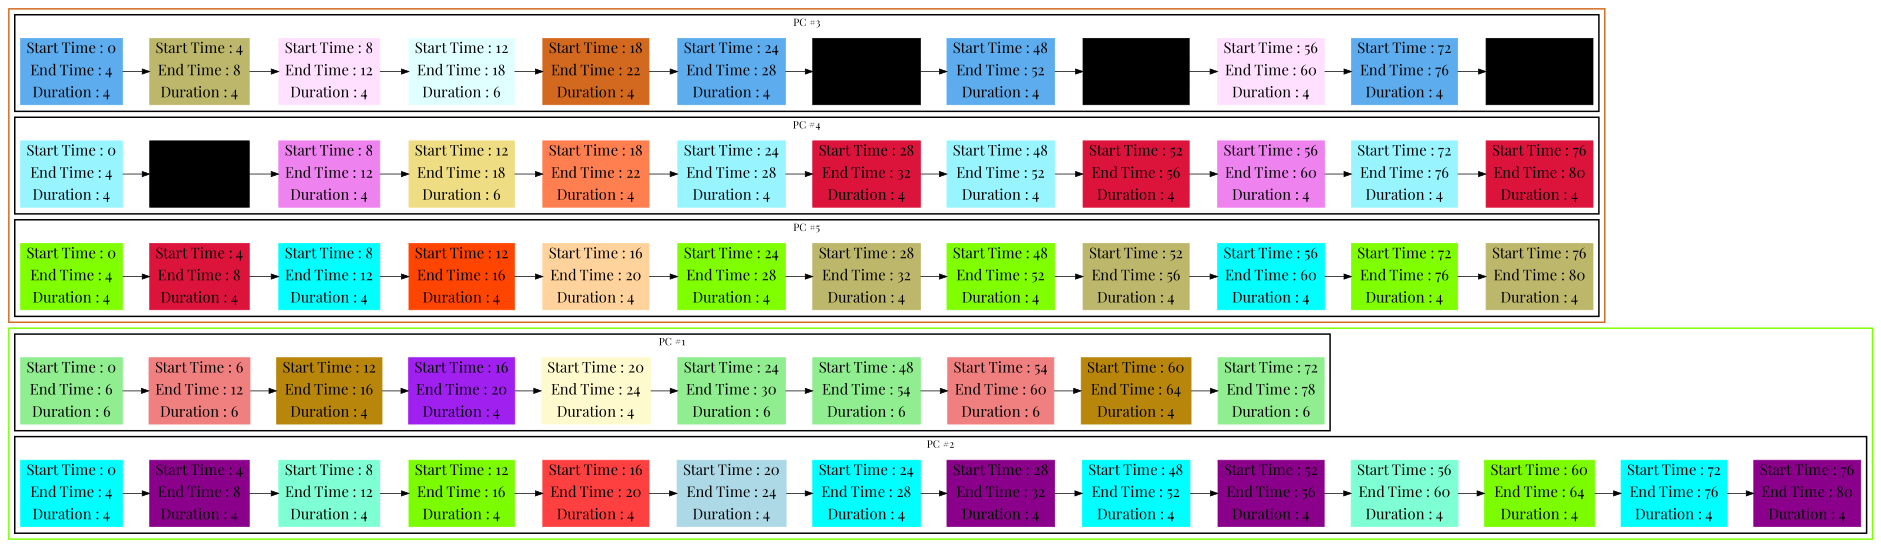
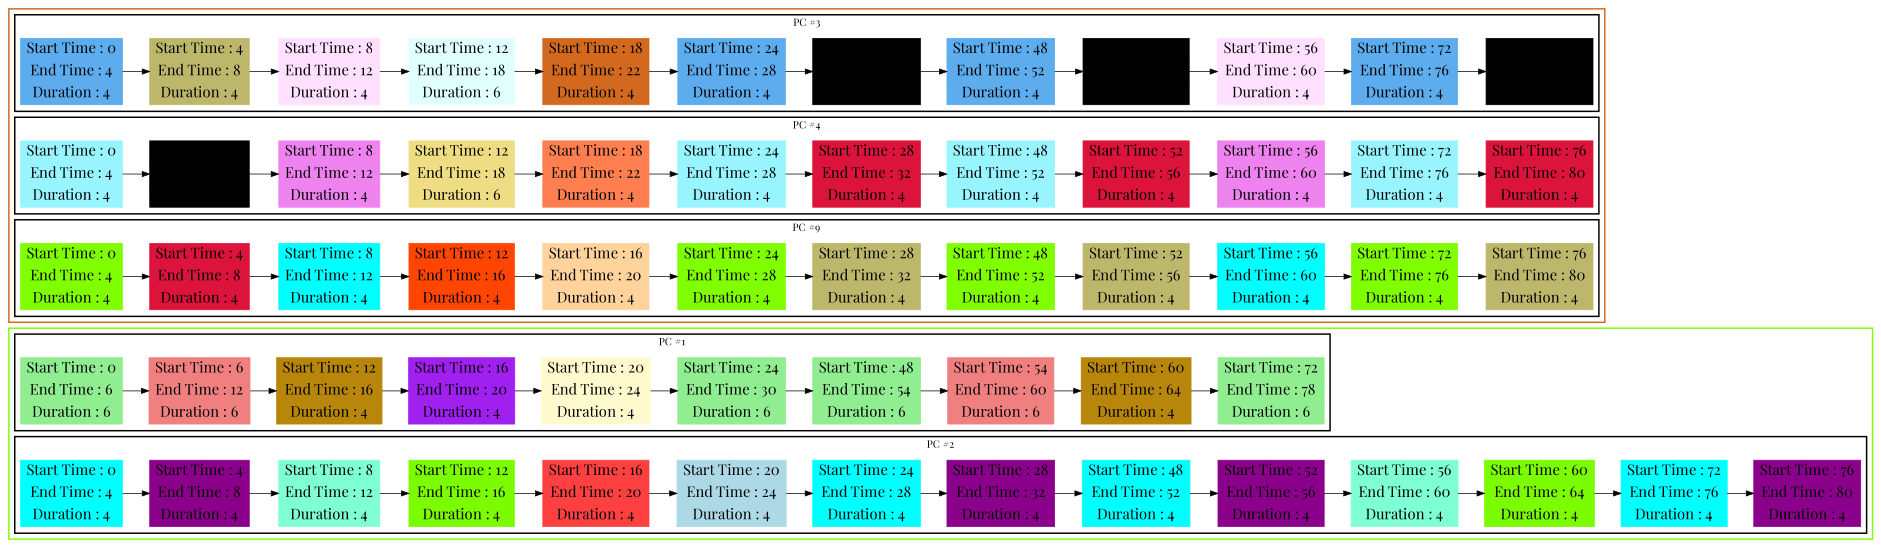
cluster "PC #5": label "PC #5" -> "PC #9"
